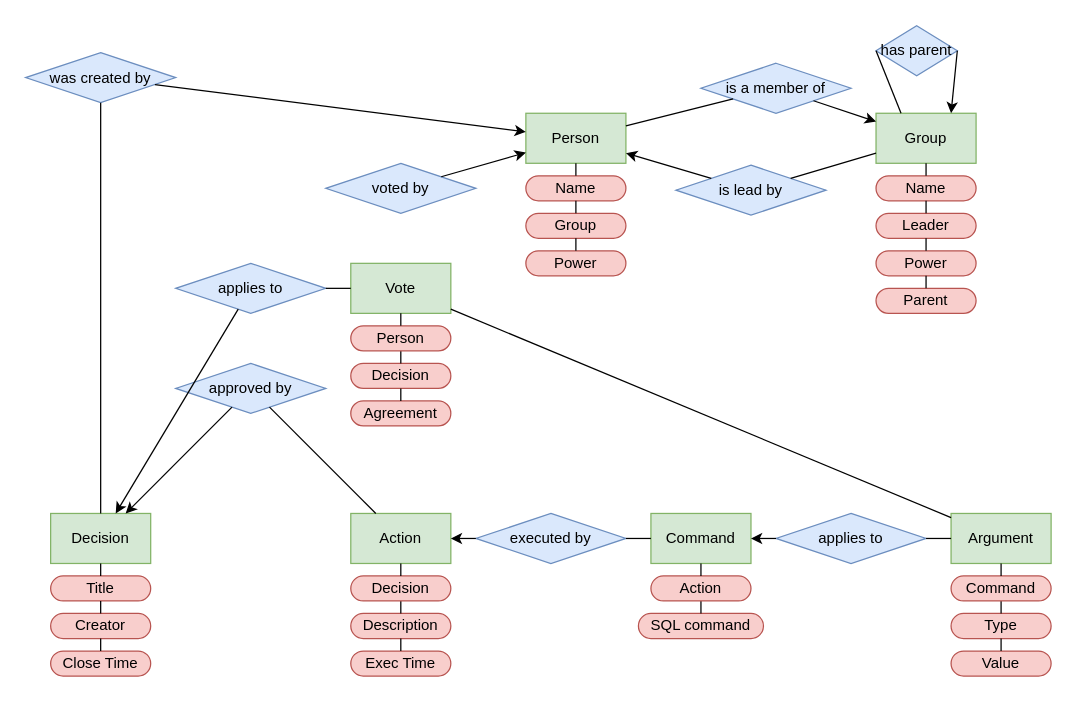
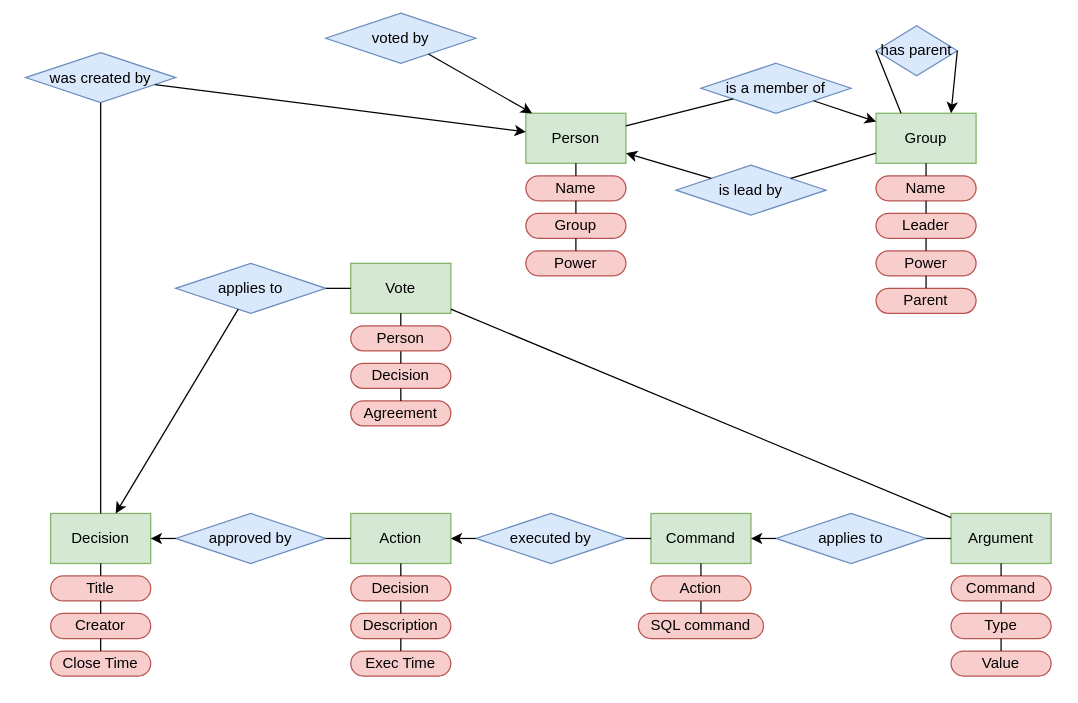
node "voted by": moved (401, 188) -> (401, 38)
node "approved by": moved (251, 388) -> (251, 538)
